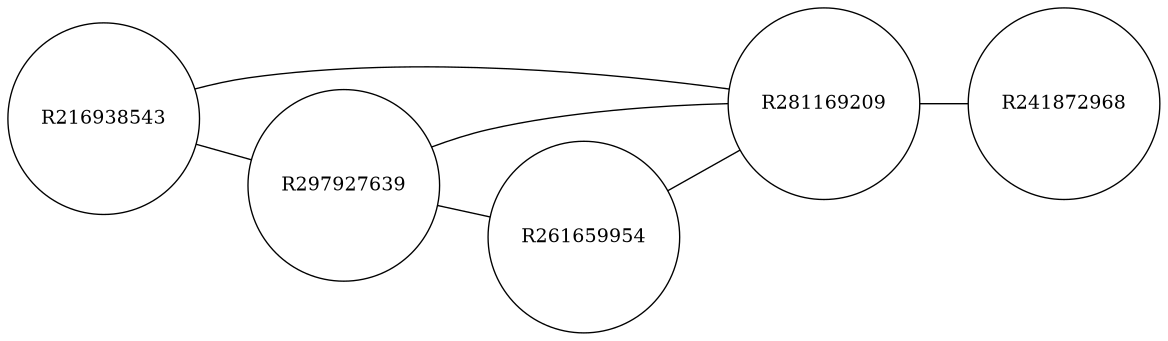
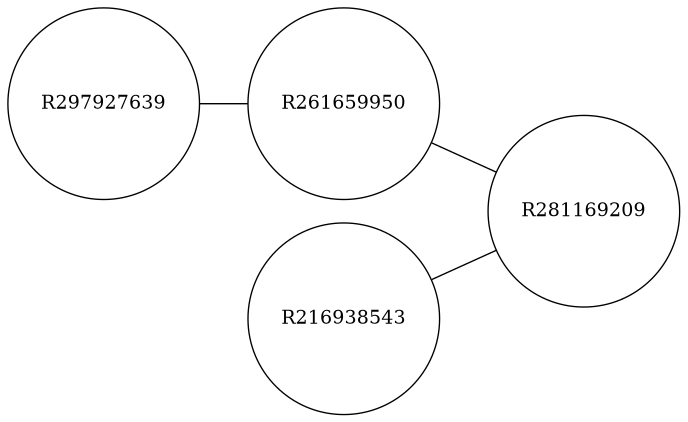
node "R241872968": removed
edge "R281169209" -- "R297927639": removed
edge "R216938543" -- "R297927639": removed
node "R261659954": label "R261659954" -> "R261659950"
